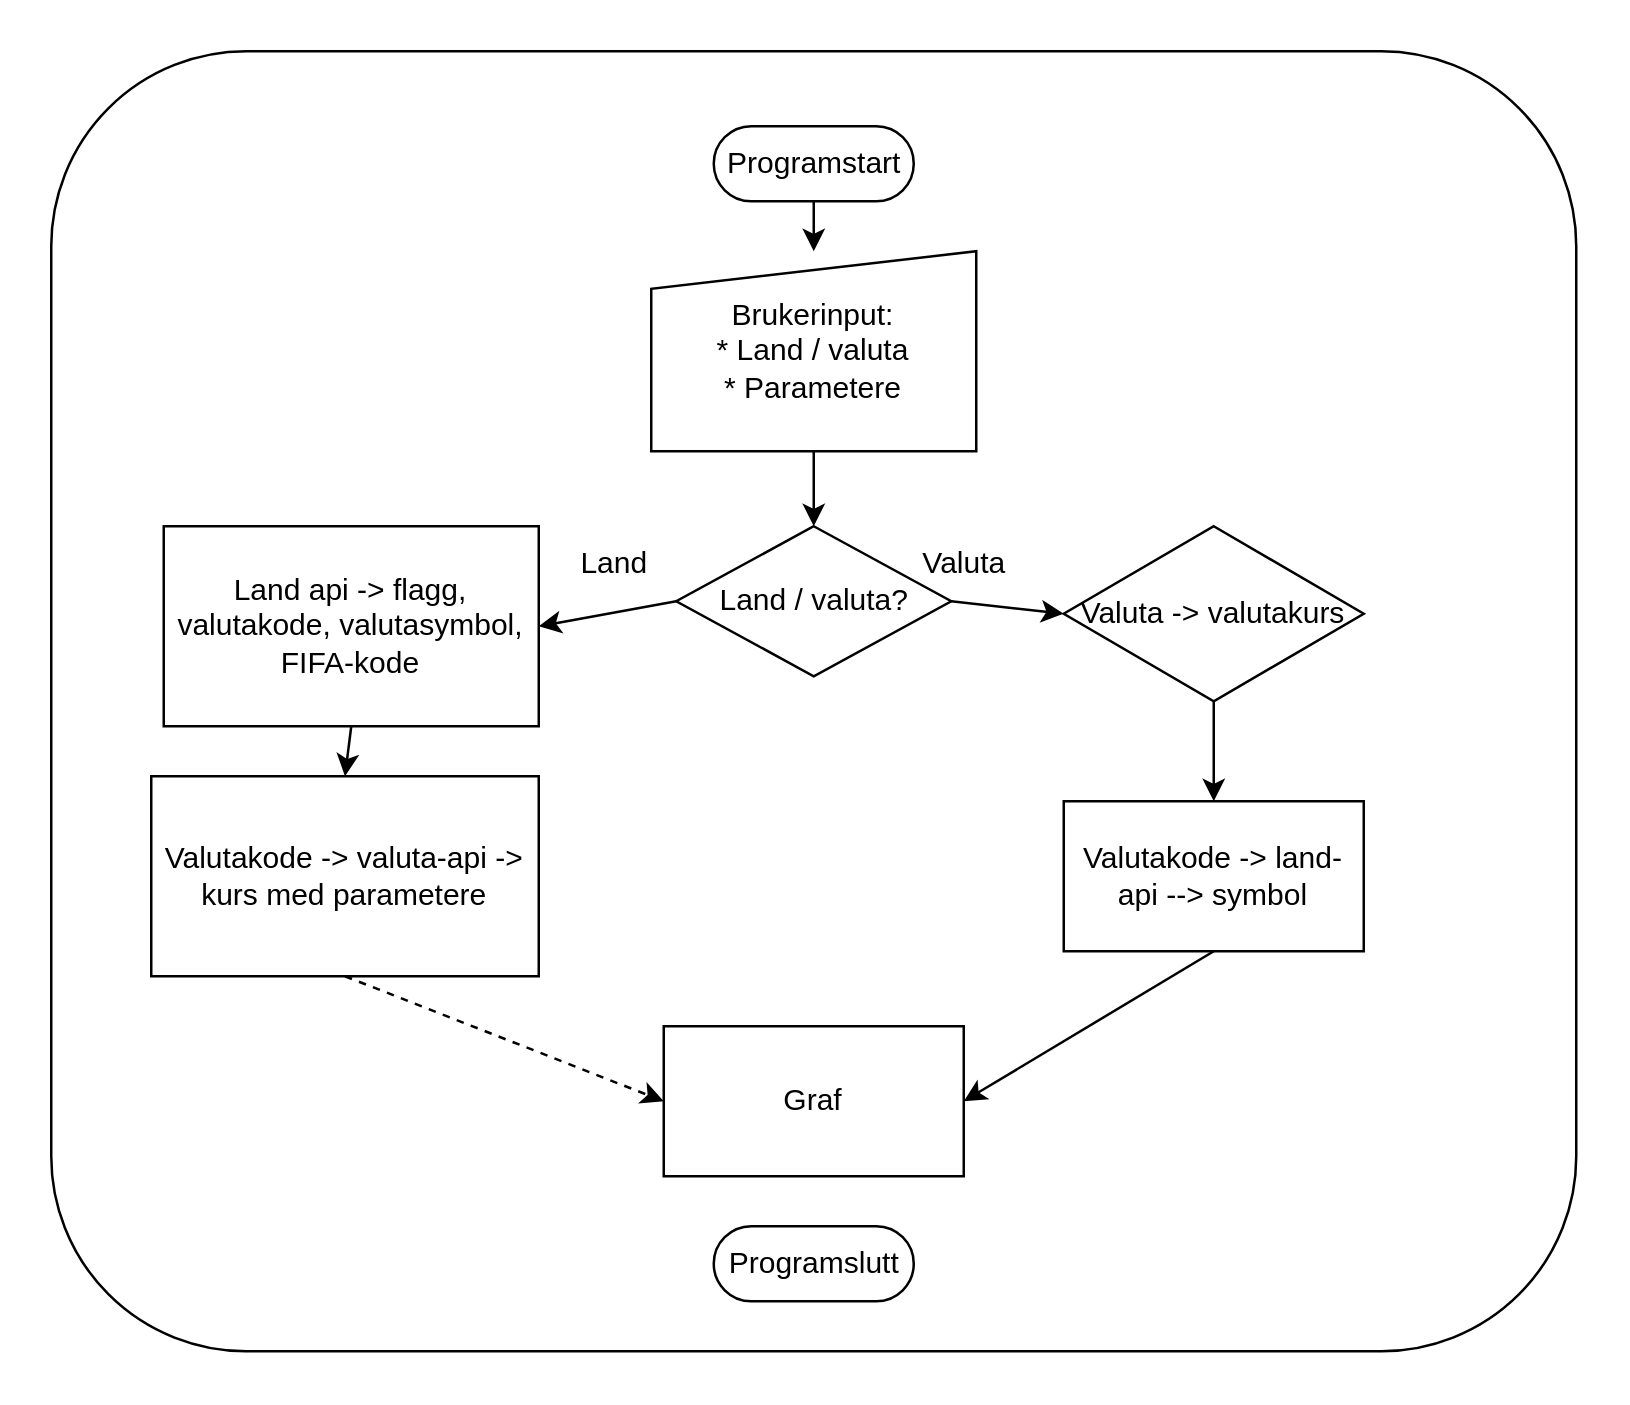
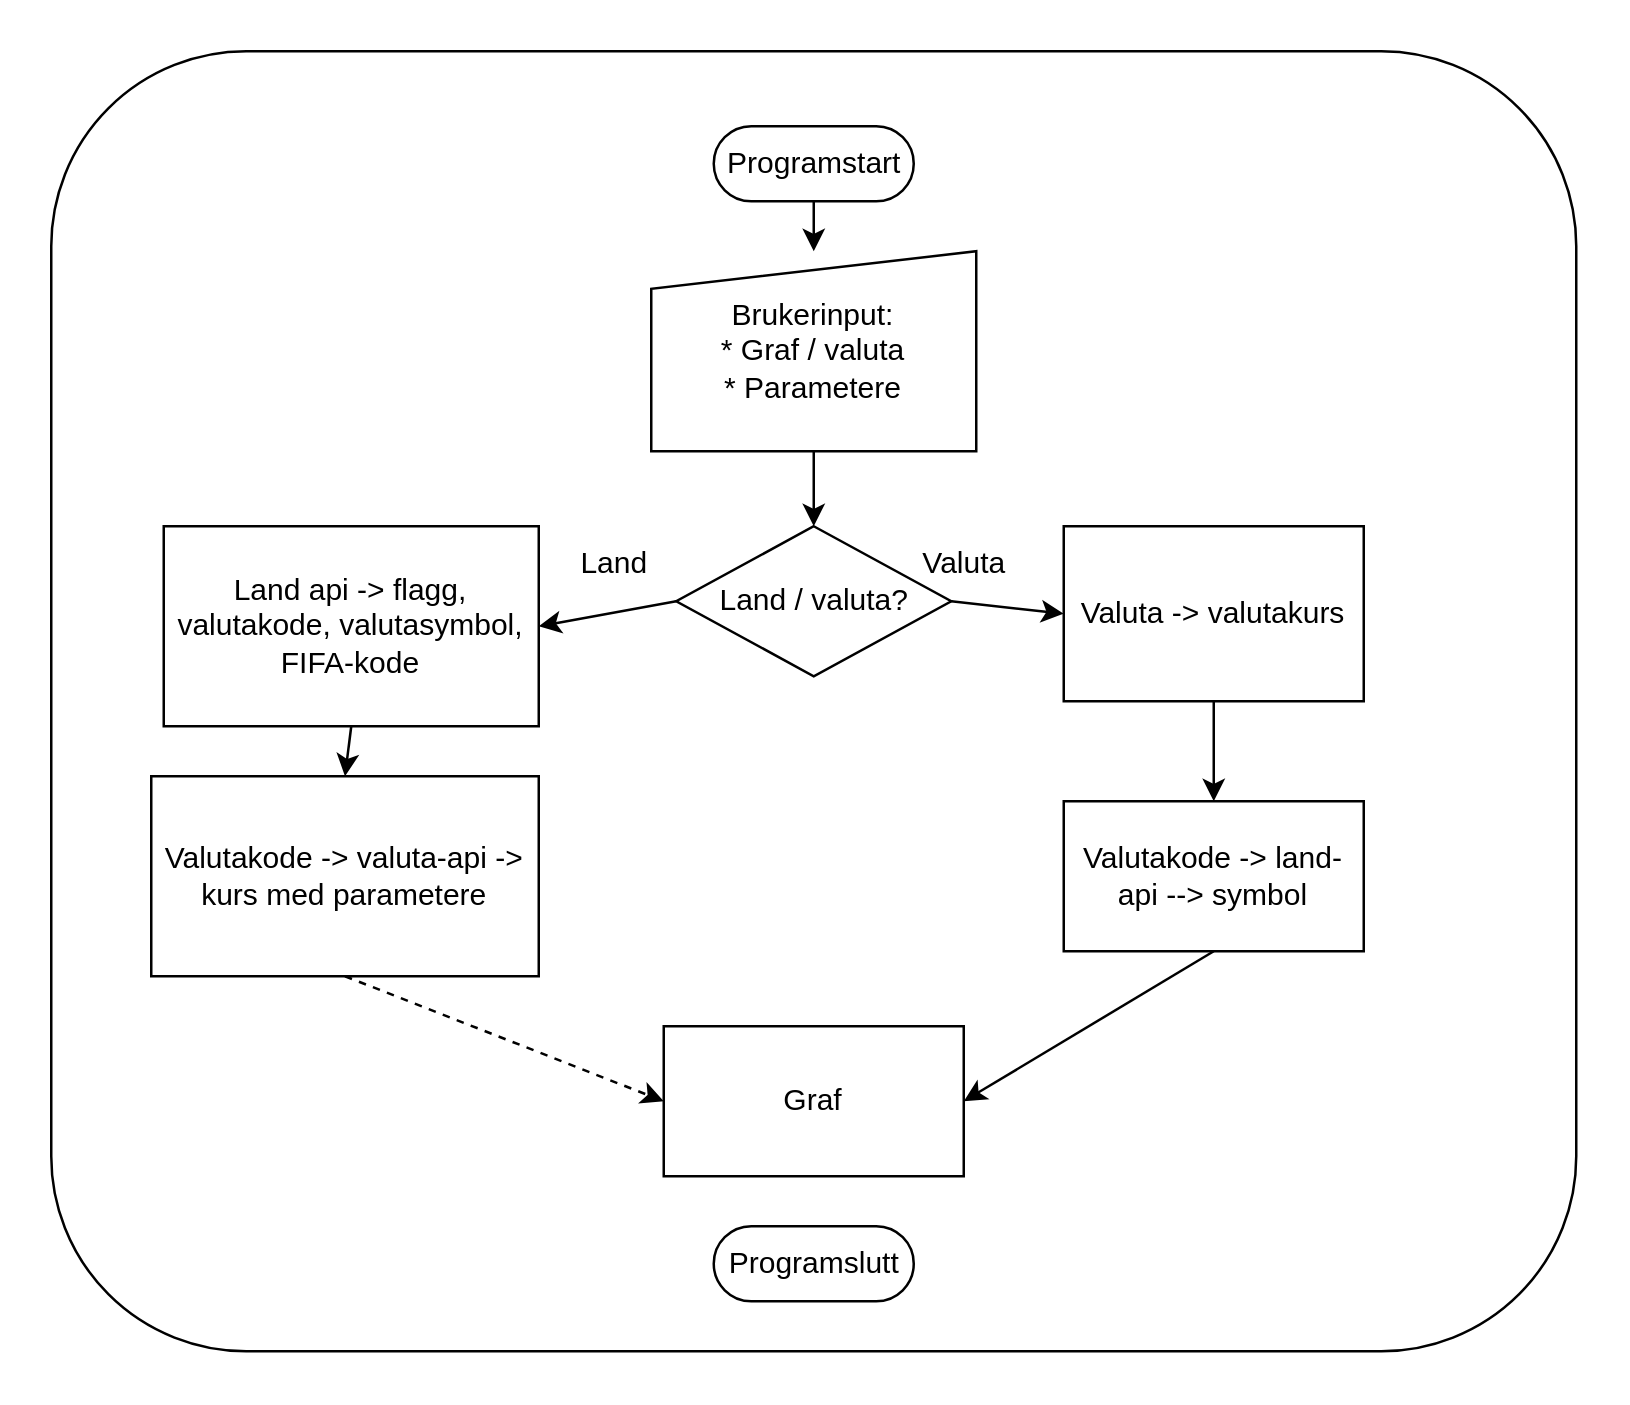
node "Brukerinput: * Land / valuta * Parametere": label "Brukerinput: * Land / valuta * Parametere" -> "Brukerinput: * Graf / valuta * Parametere"
node "Valuta -> valutakurs": shape diamond -> rectangle
